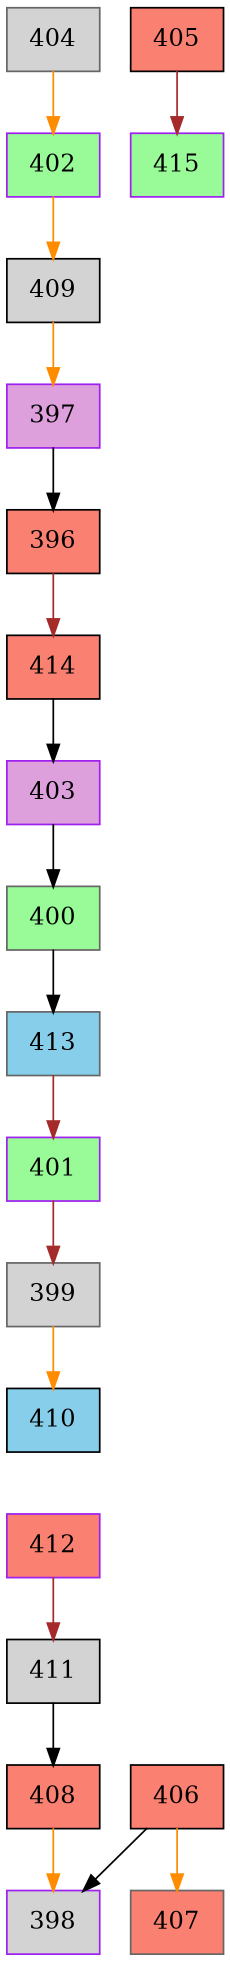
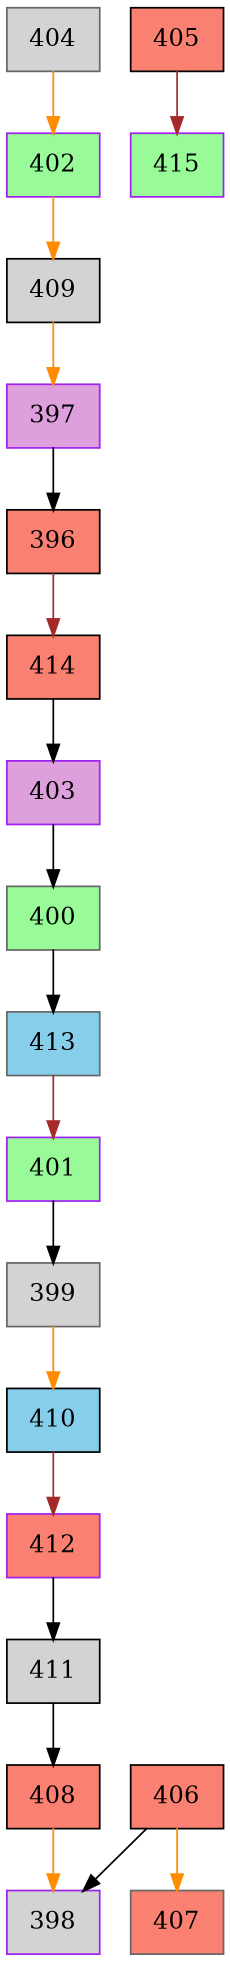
edge "401" -> "399": color brown -> black
edge "410" -> "412": added
edge "412" -> "411": color brown -> black
